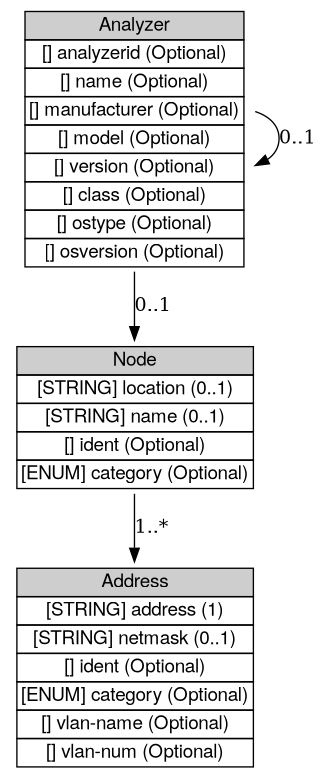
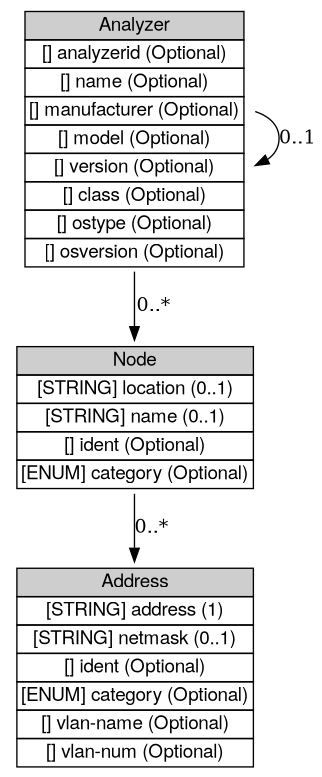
edge "Analyzer" -> "Node": label "0..1" -> "0..*"
edge "Node" -> "Address": label "1..*" -> "0..*"
